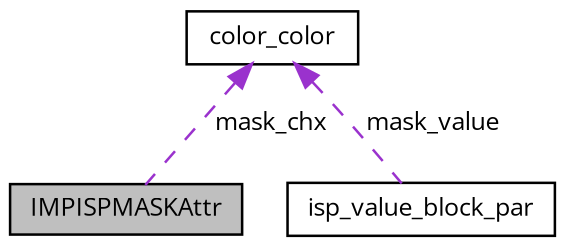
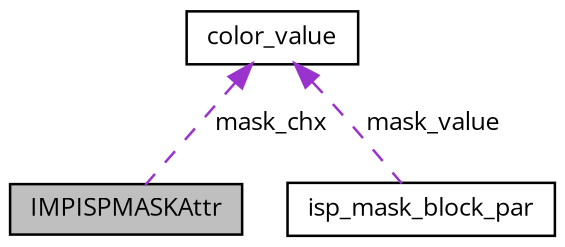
node "color_color": label "color_color" -> "color_value"
node "isp_value_block_par": label "isp_value_block_par" -> "isp_mask_block_par"
